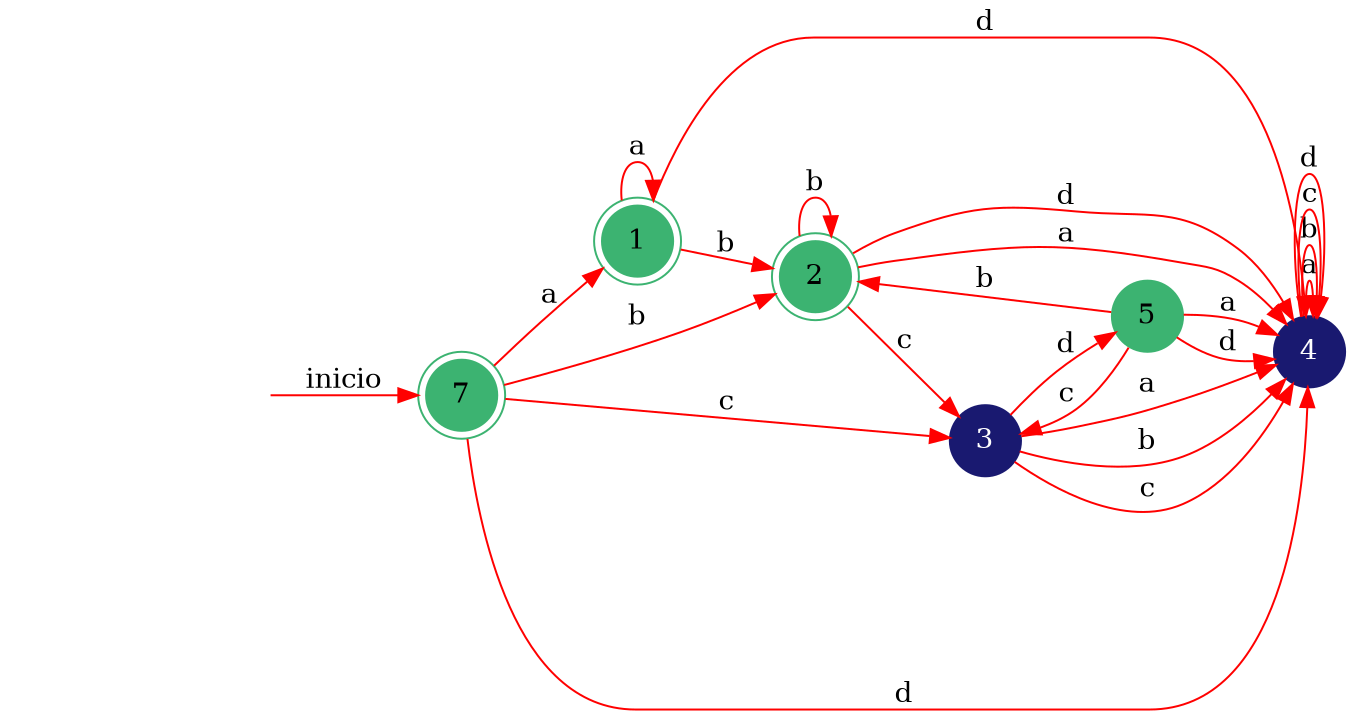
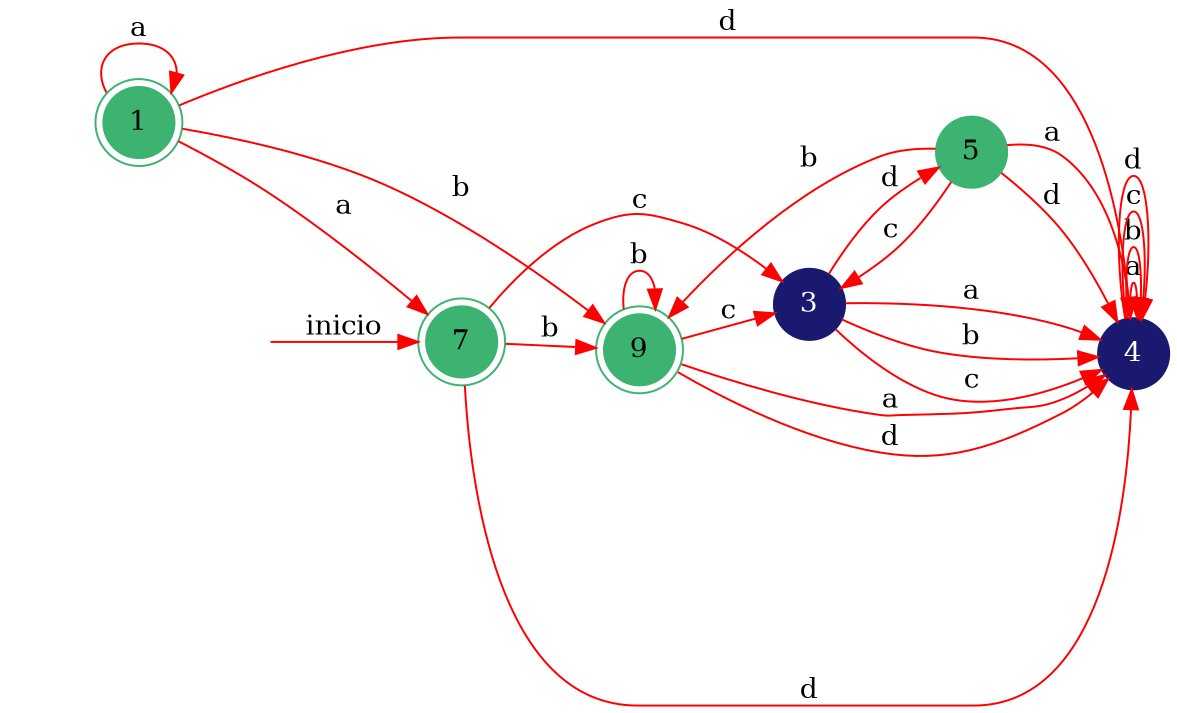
node "2": label "2" -> "9"
edge "7" -> "1": reversed
